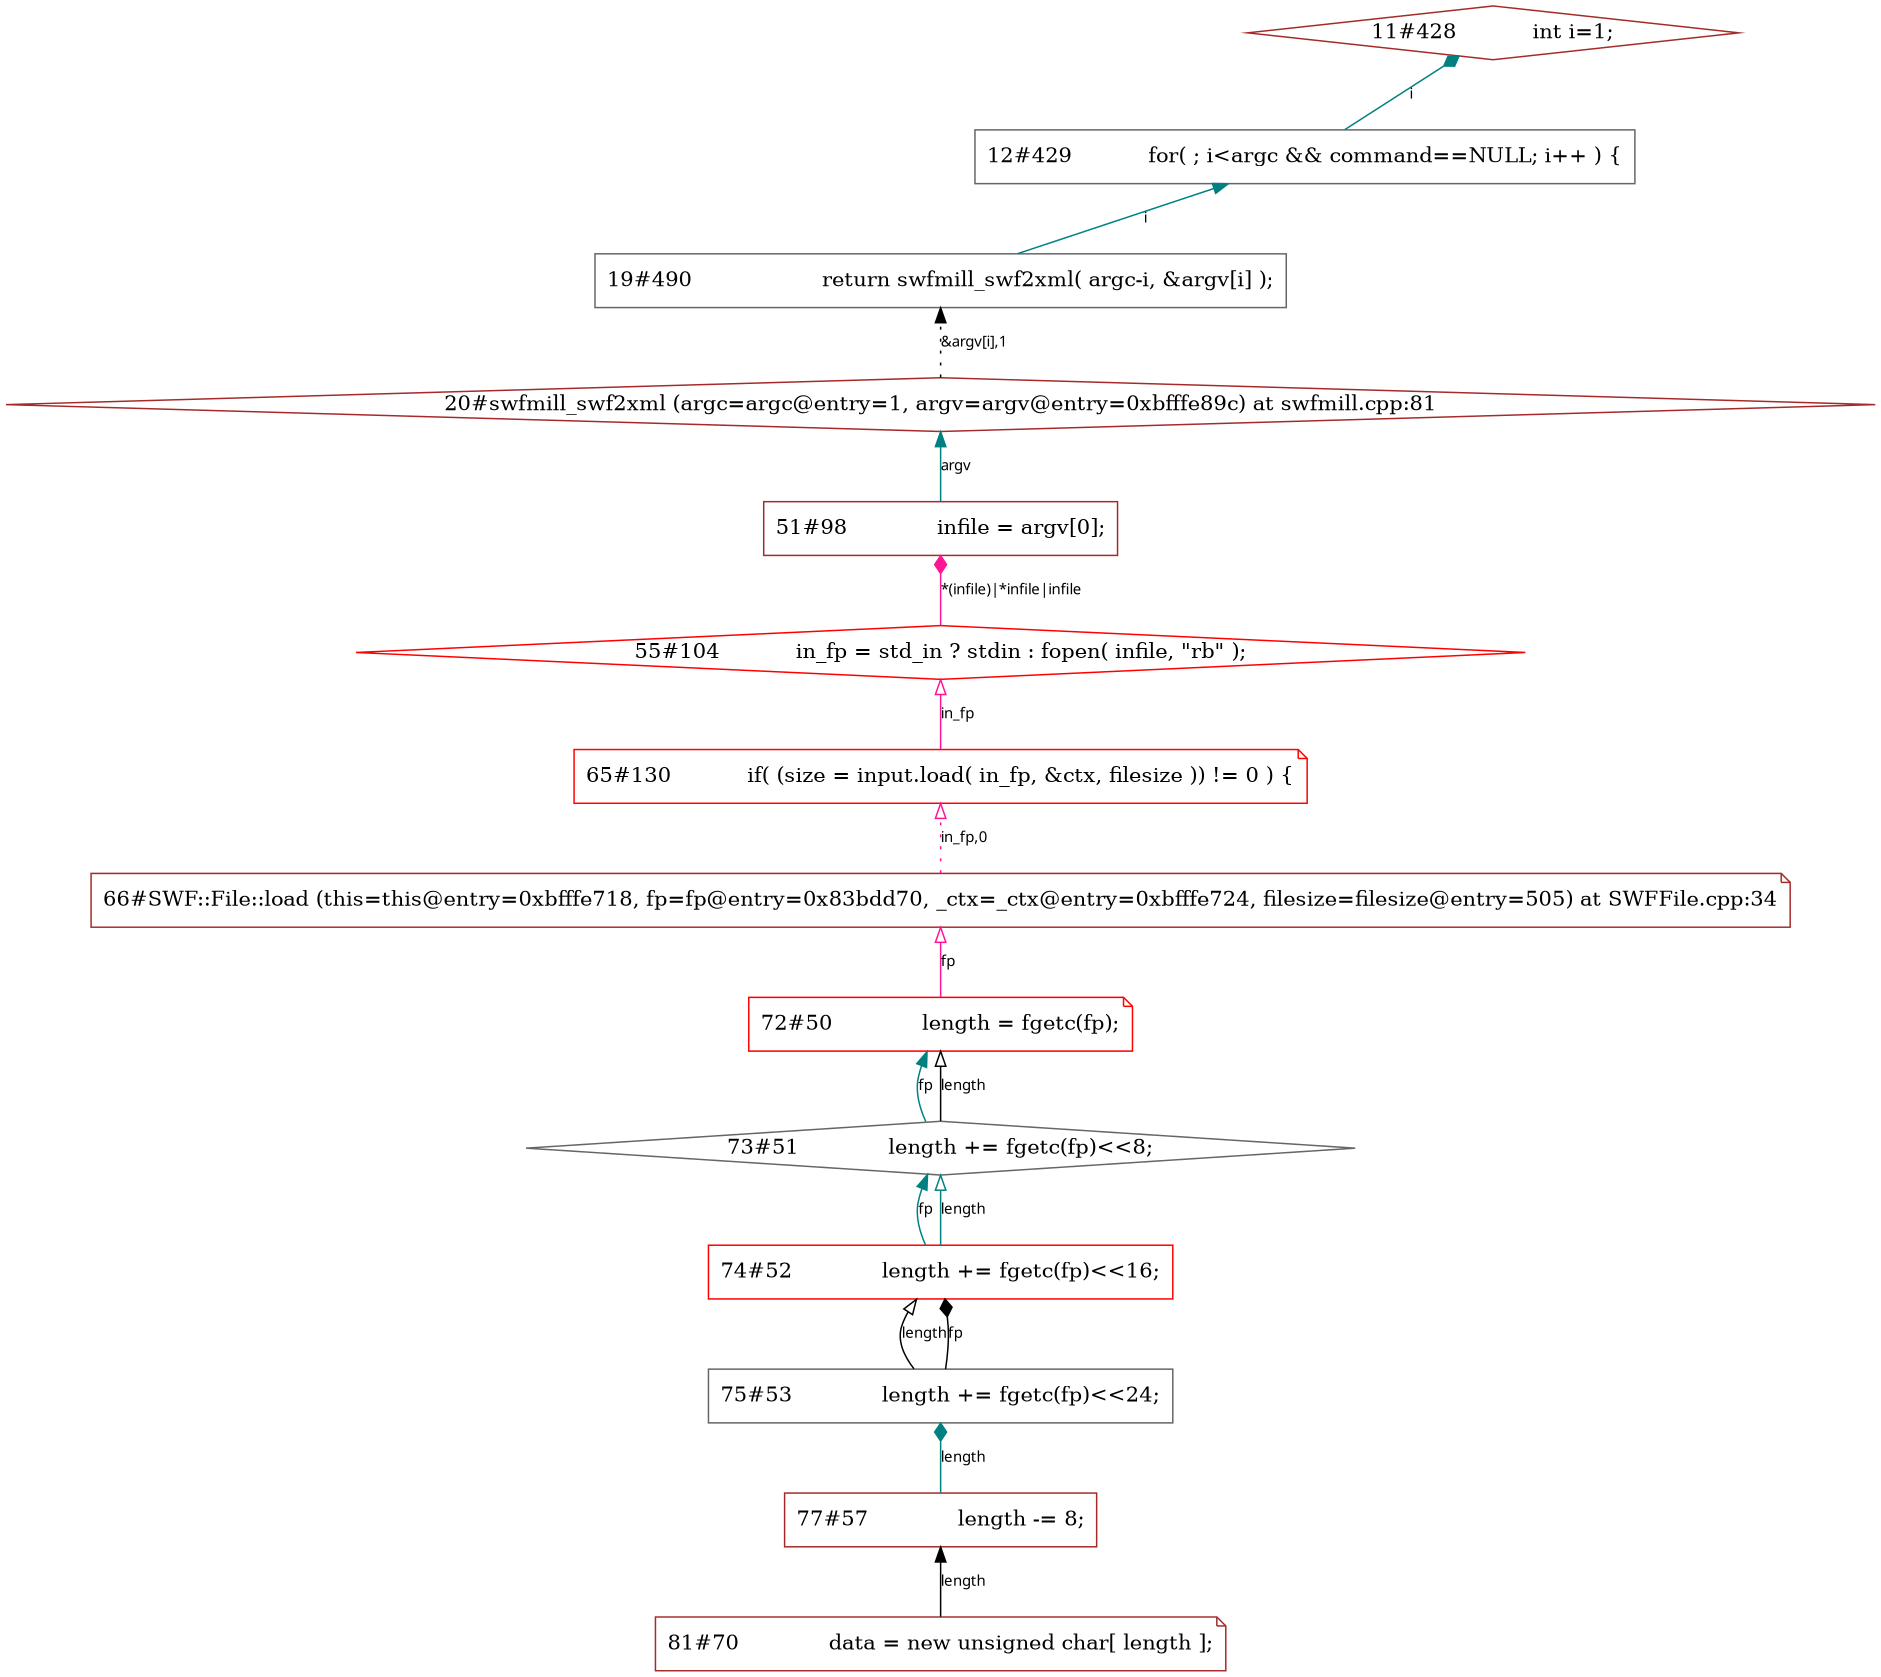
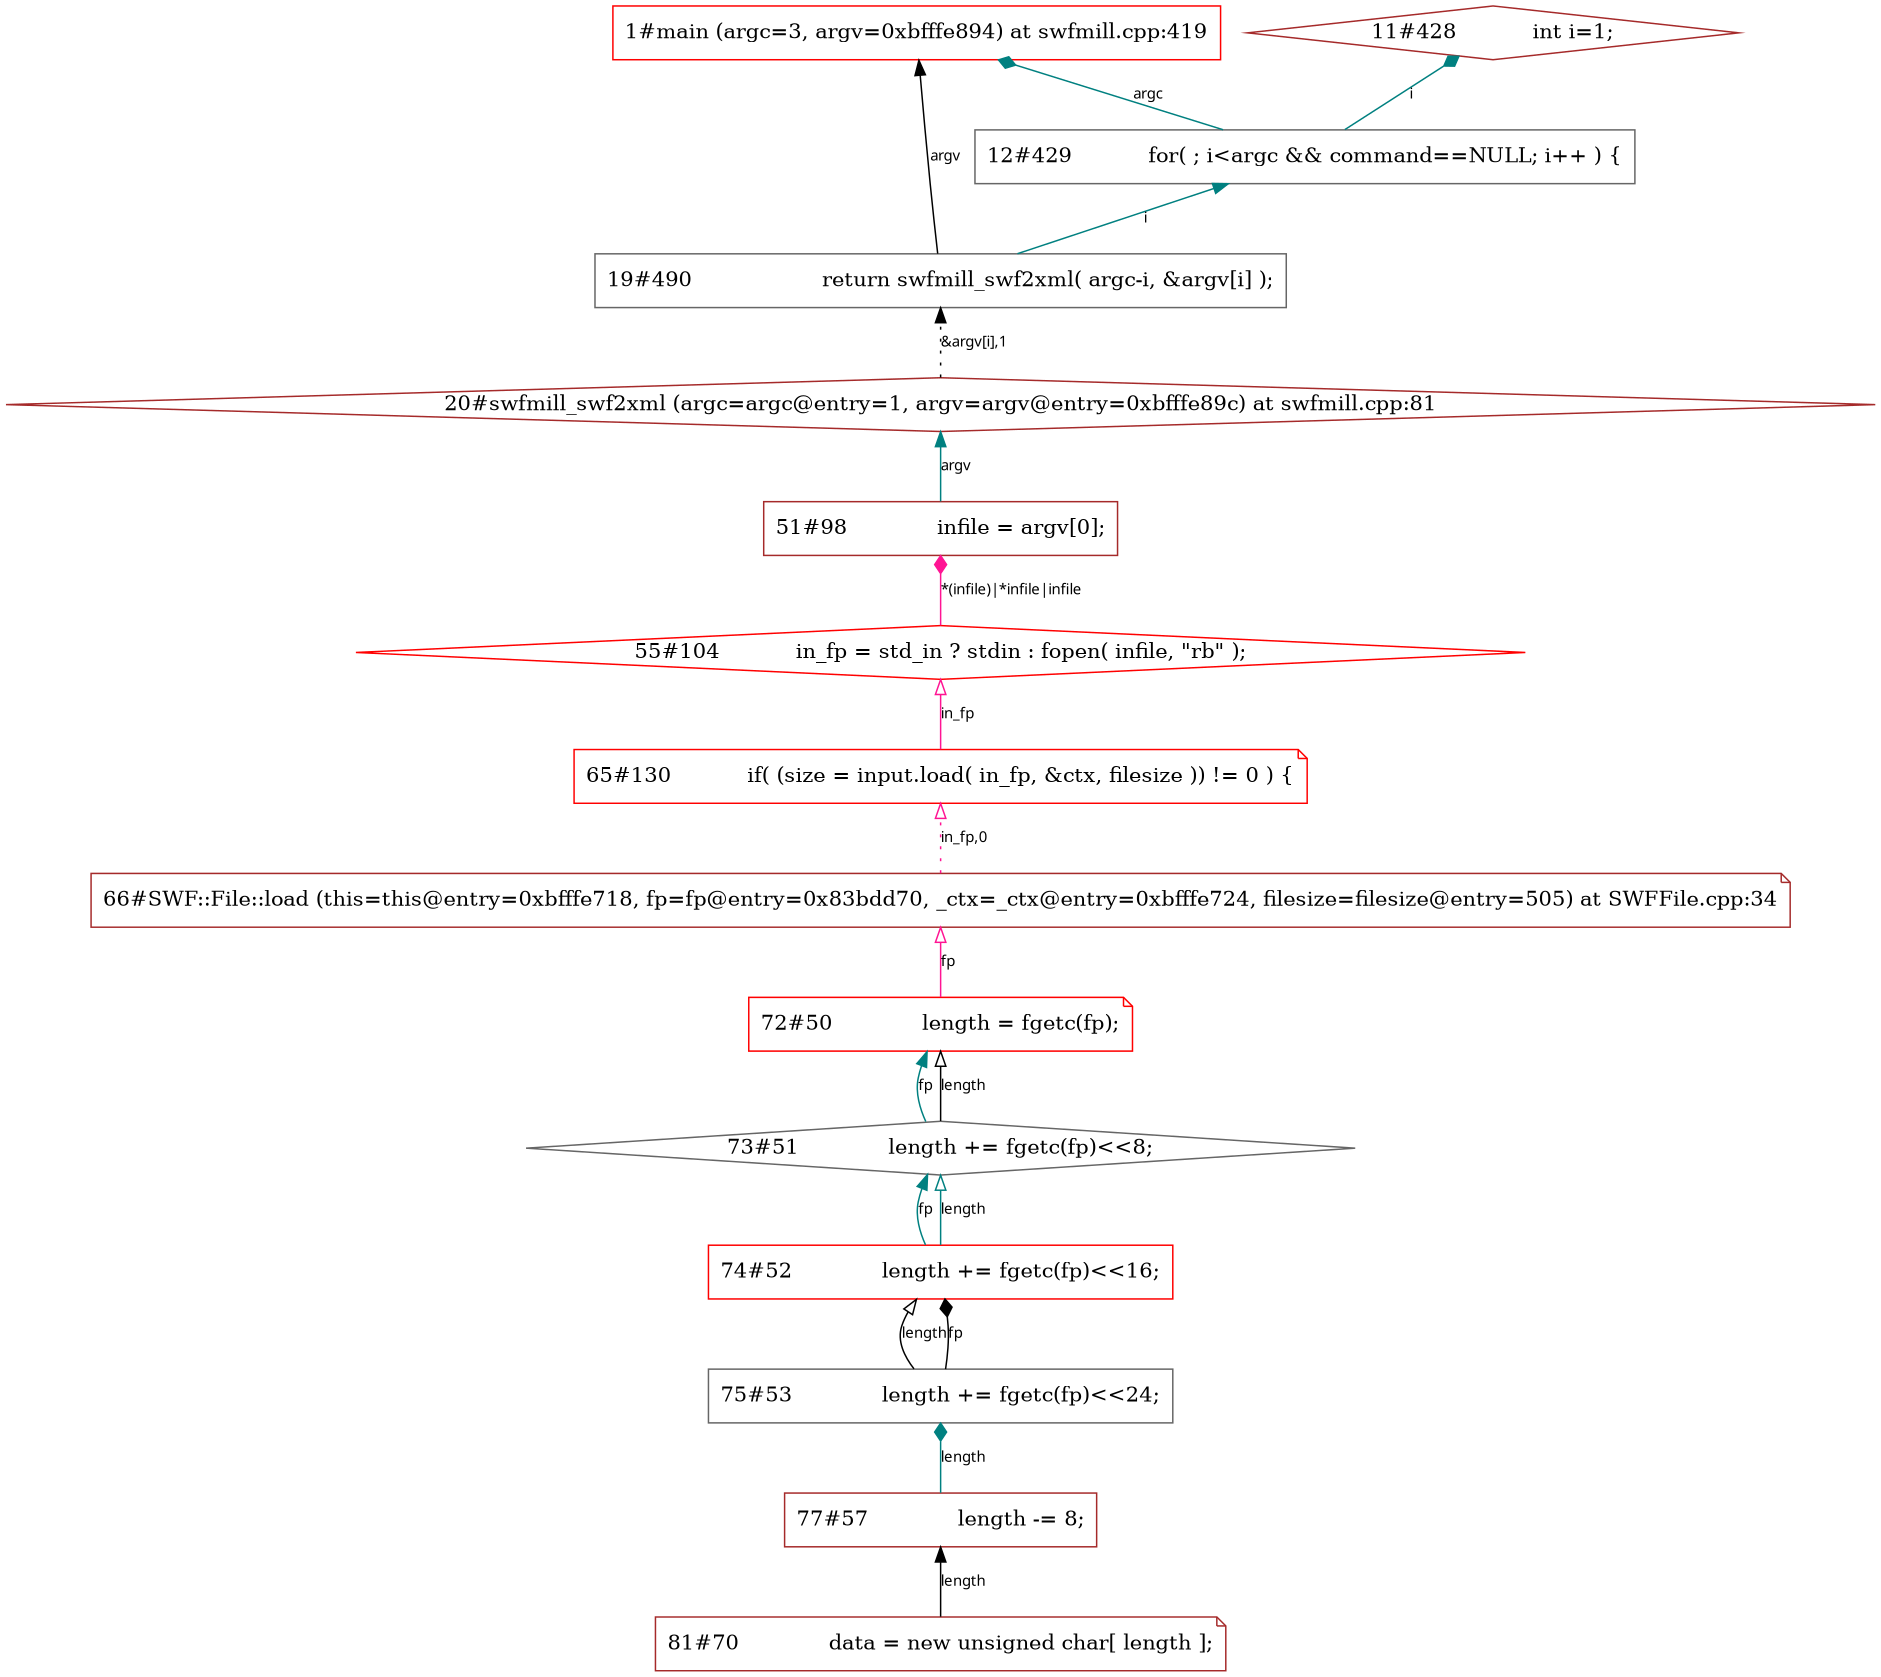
node "1#main (argc=3, argv=0xbfffe894) at swfmill.cpp:419": added
